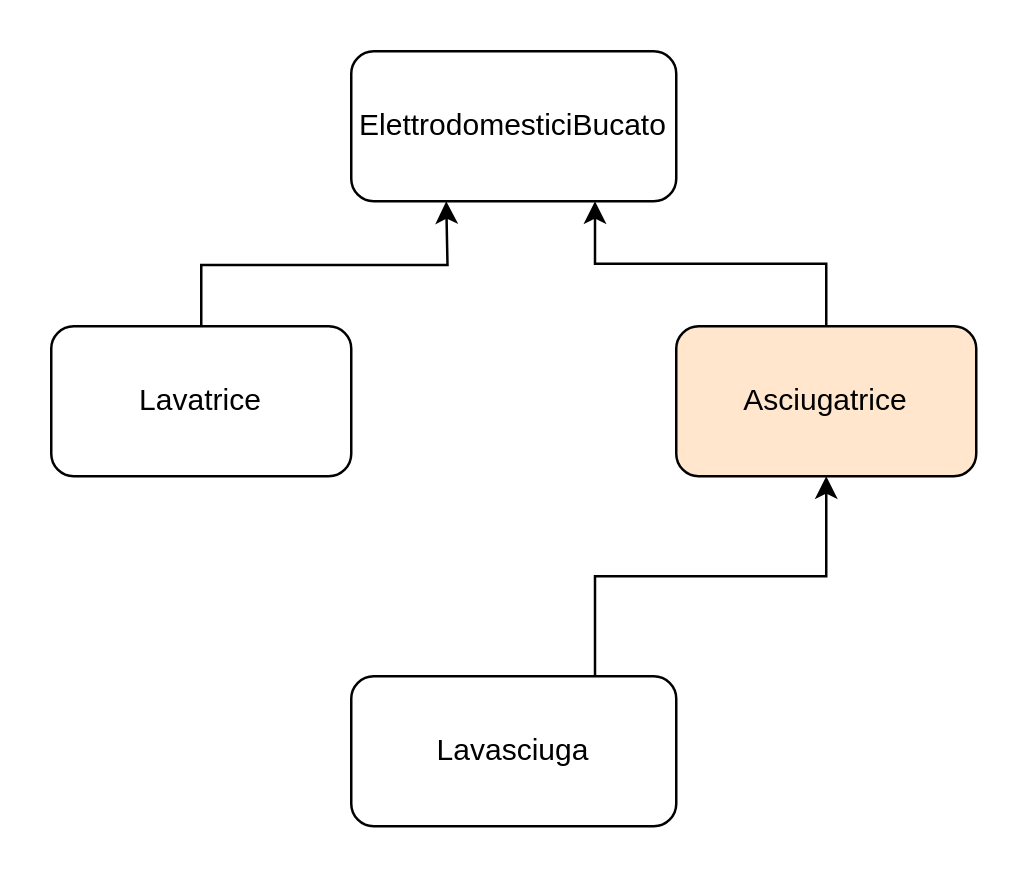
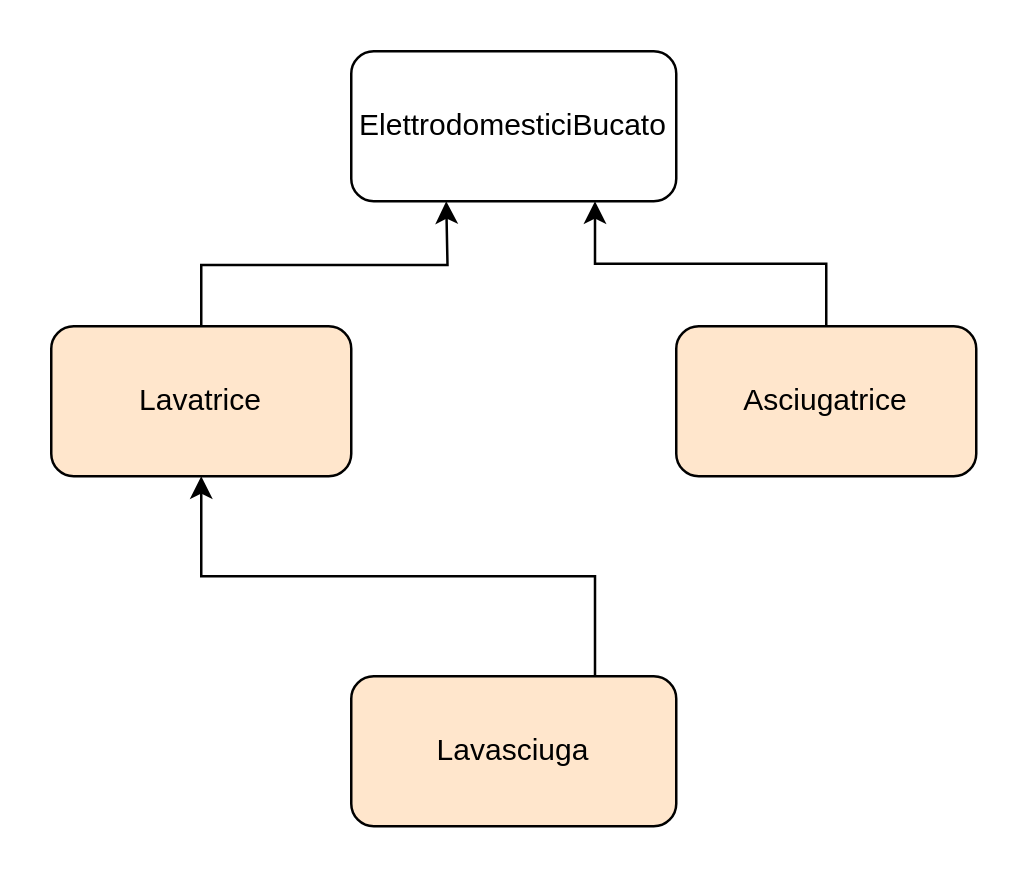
node "Lavatrice": fillcolor #ffffff -> #ffe6cc
edge "Lavasciuga" -> "Asciugatrice": now "Lavasciuga" -> "Lavatrice"
node "Lavasciuga": fillcolor #ffffff -> #ffe6cc
